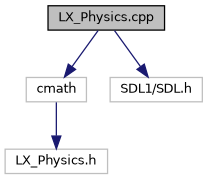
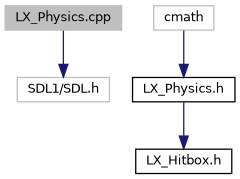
node "LX_Physics.cpp": color black -> grey75
edge "LX_Physics.cpp" -> "cmath": removed
node "LX_Physics.h": color grey75 -> black
node "LX_Hitbox.h": added
